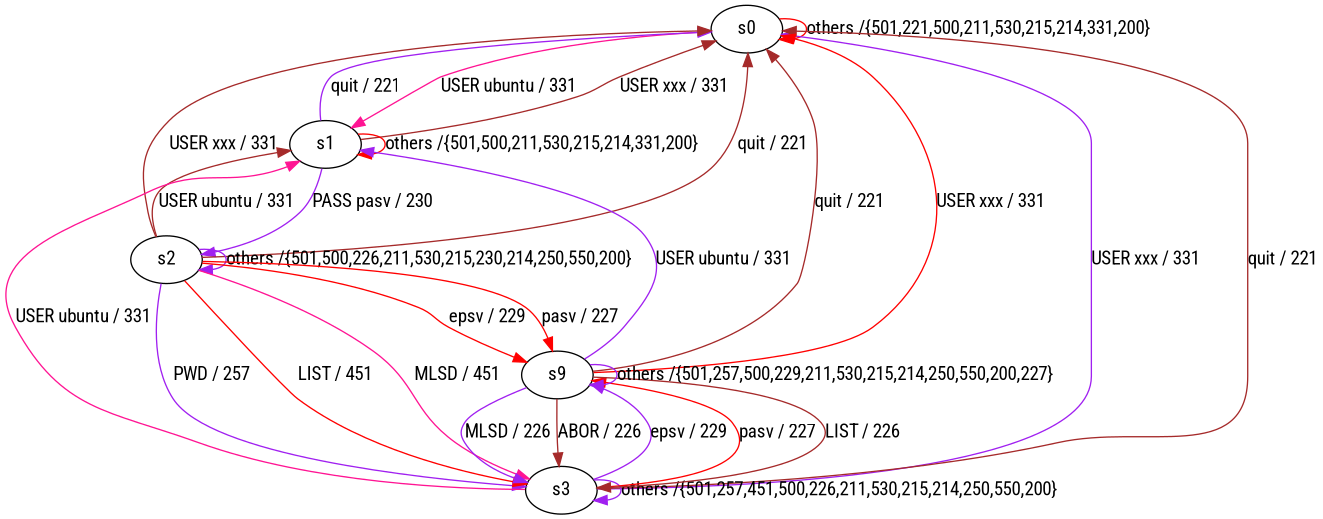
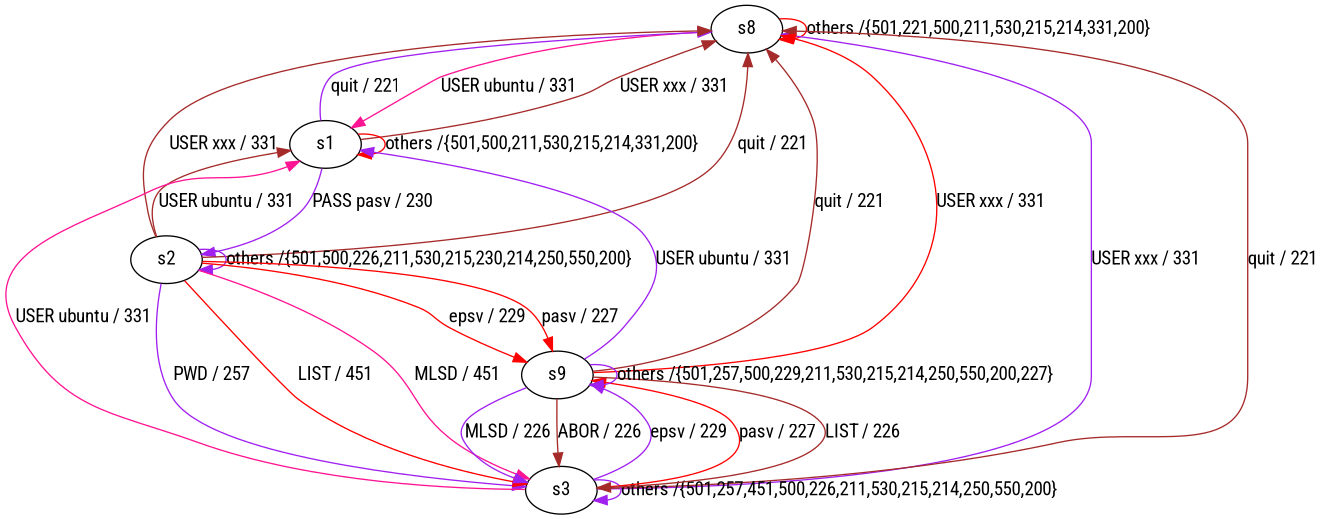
node "s0": label "s0" -> "s8"
